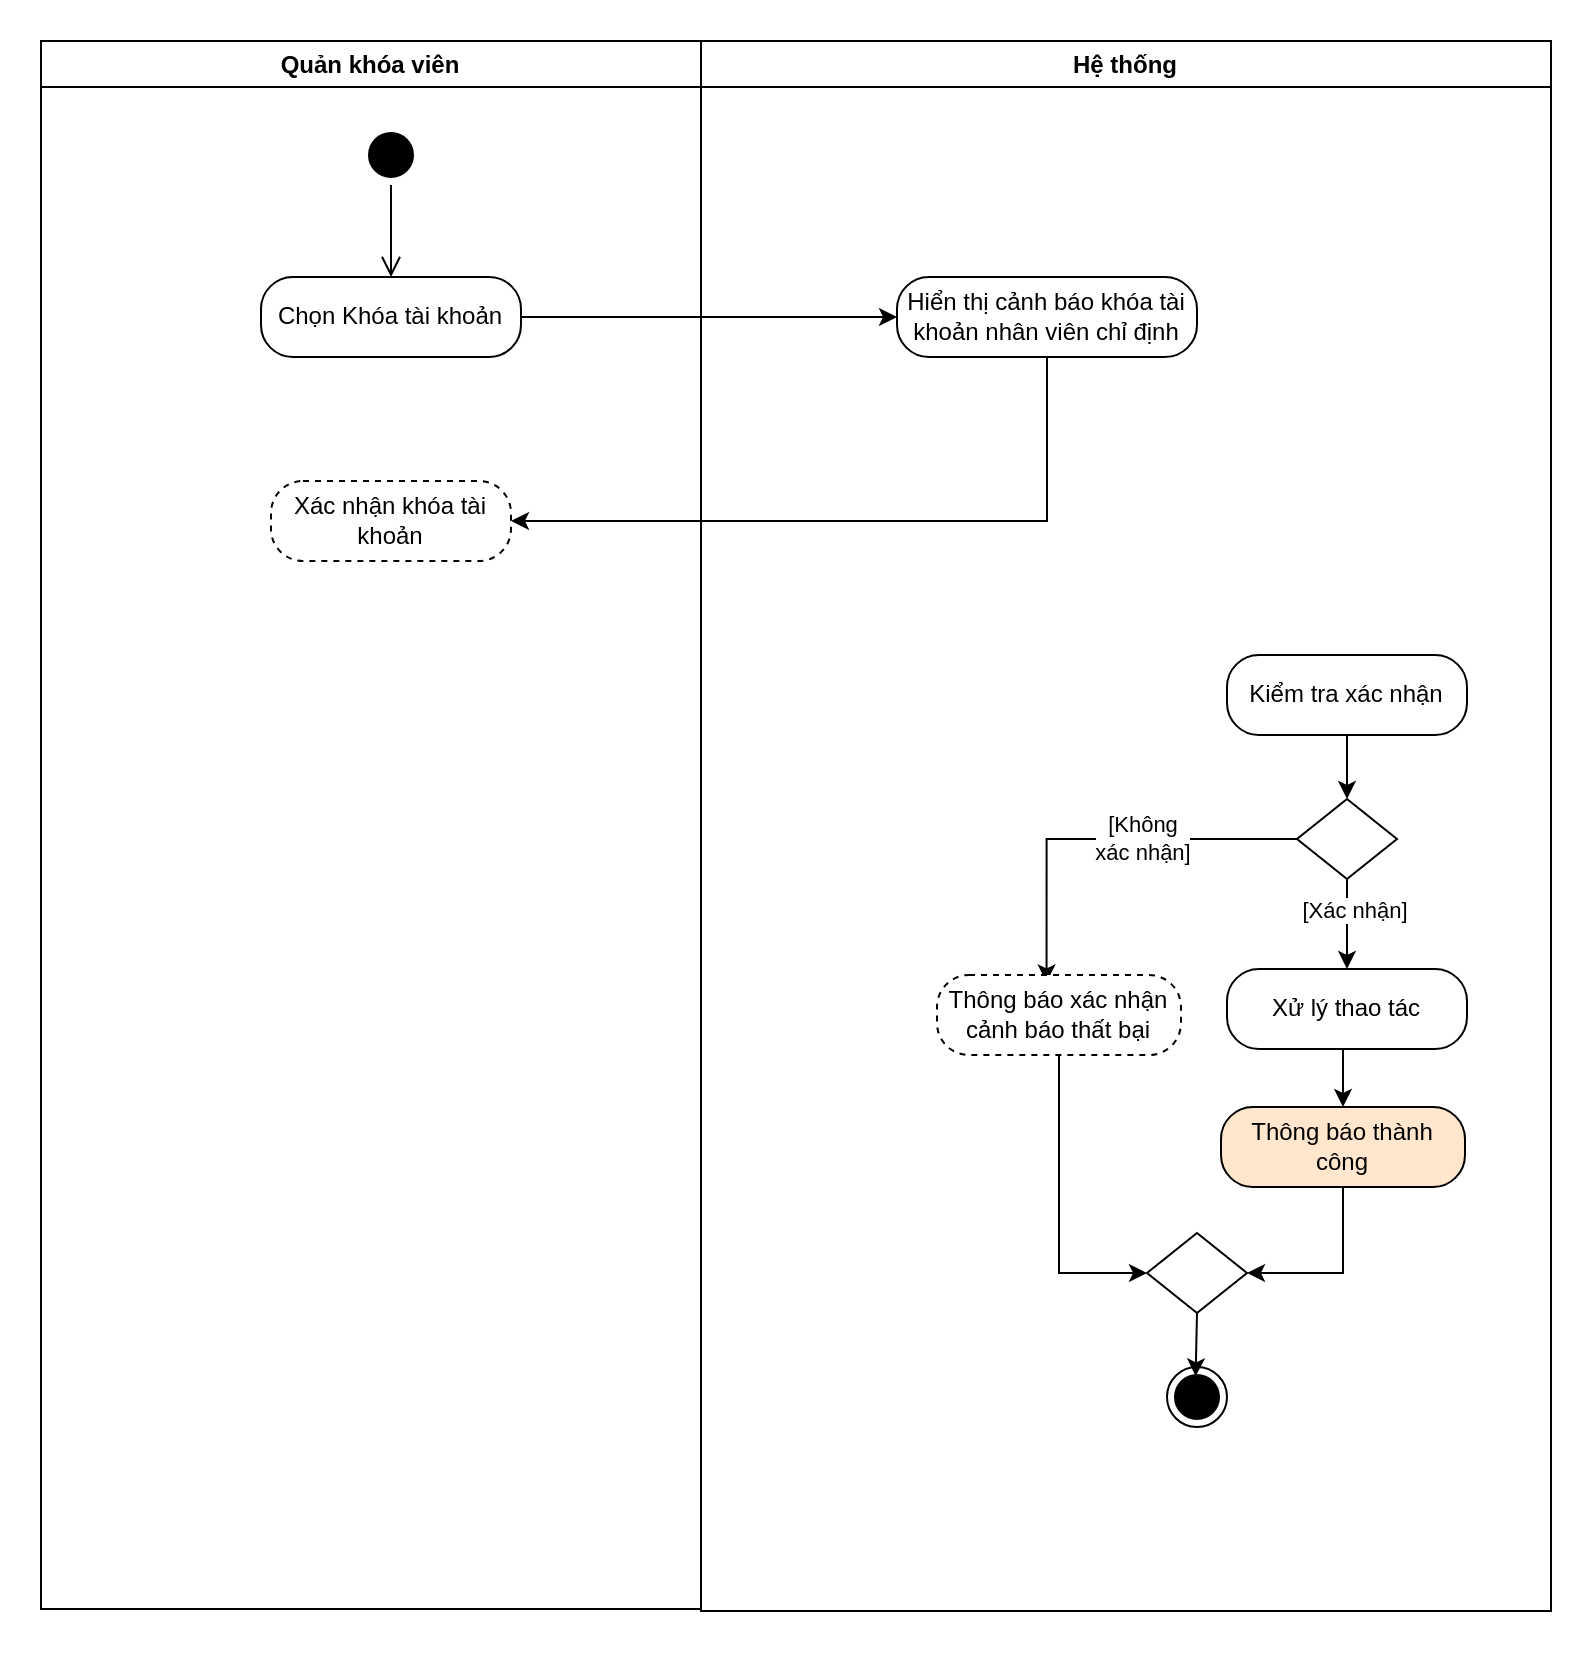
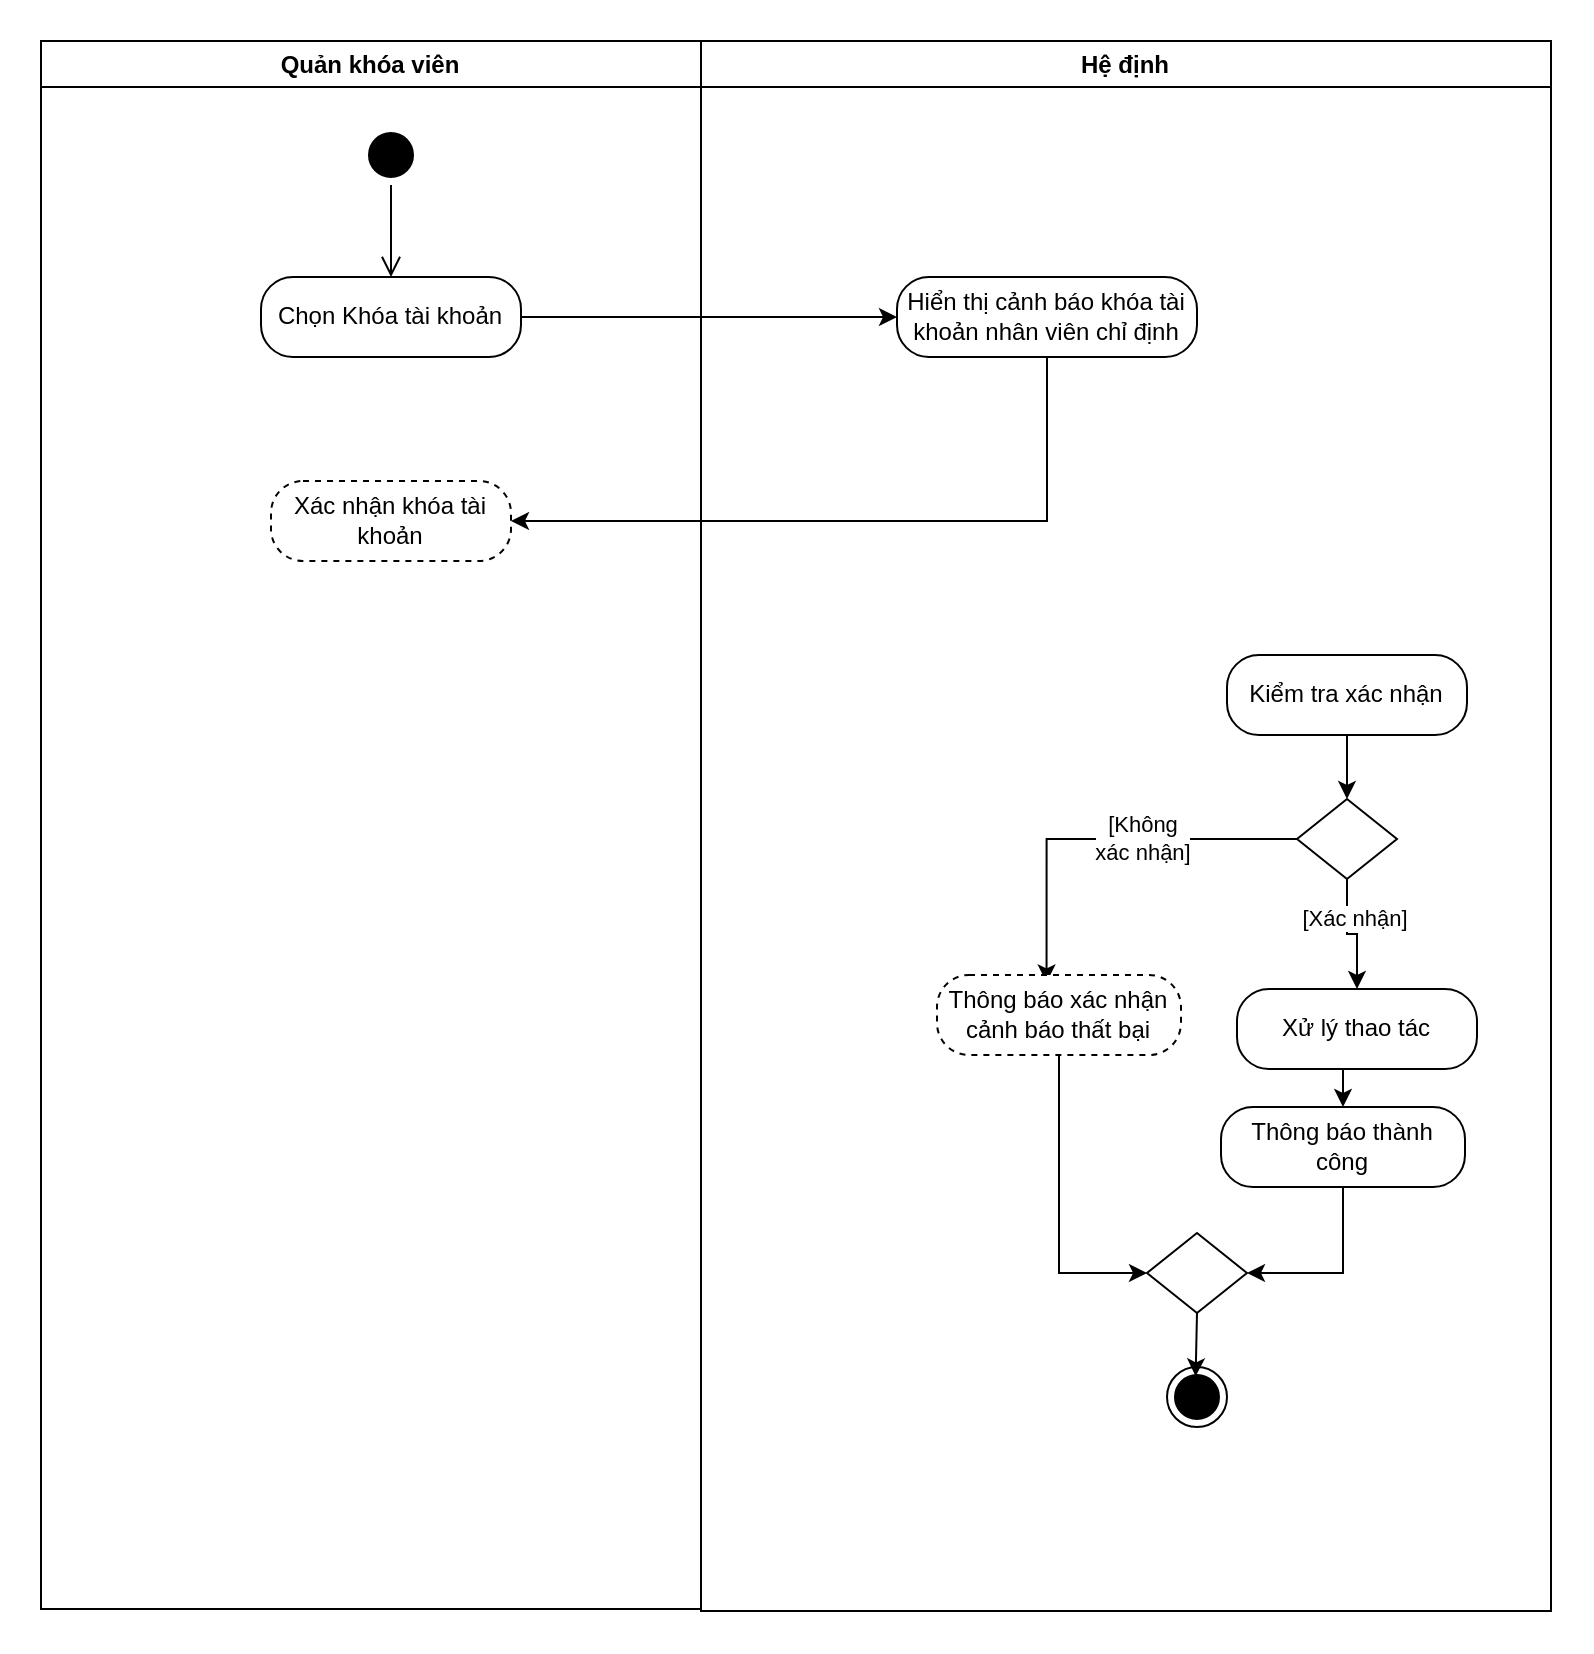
node "Hệ thống": label "Hệ thống" -> "Hệ định"
node "Xử lý thao tác": moved (1347, 1009) -> (1357, 1029)
node "Thông báo thành công": fillcolor #ffe6cc -> #ffffff
